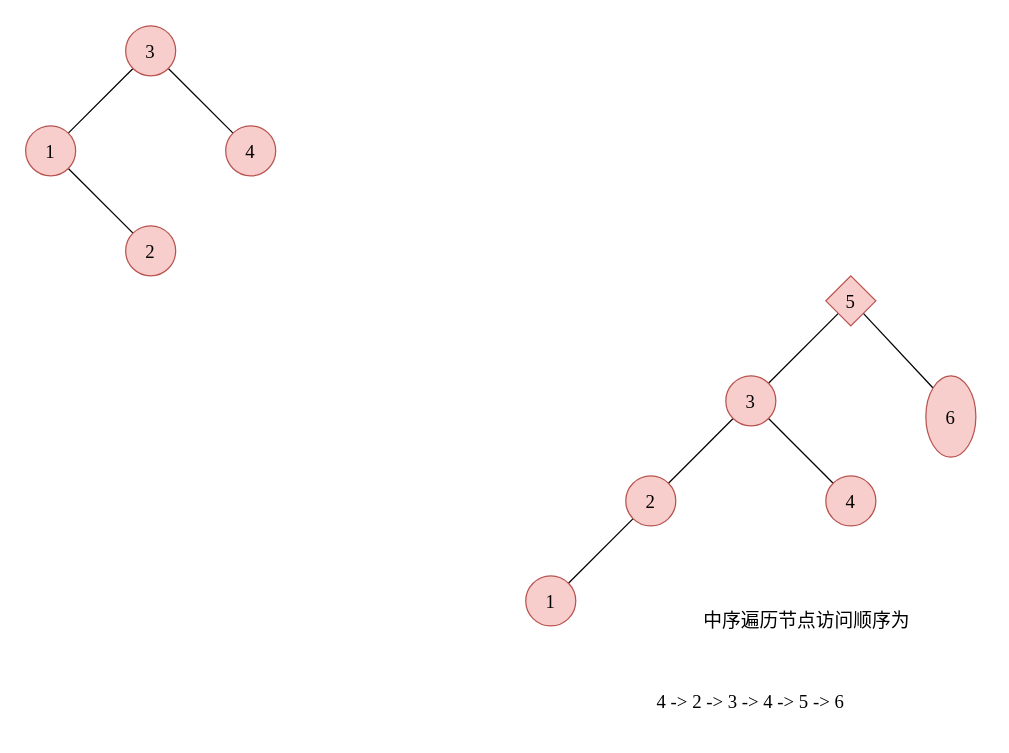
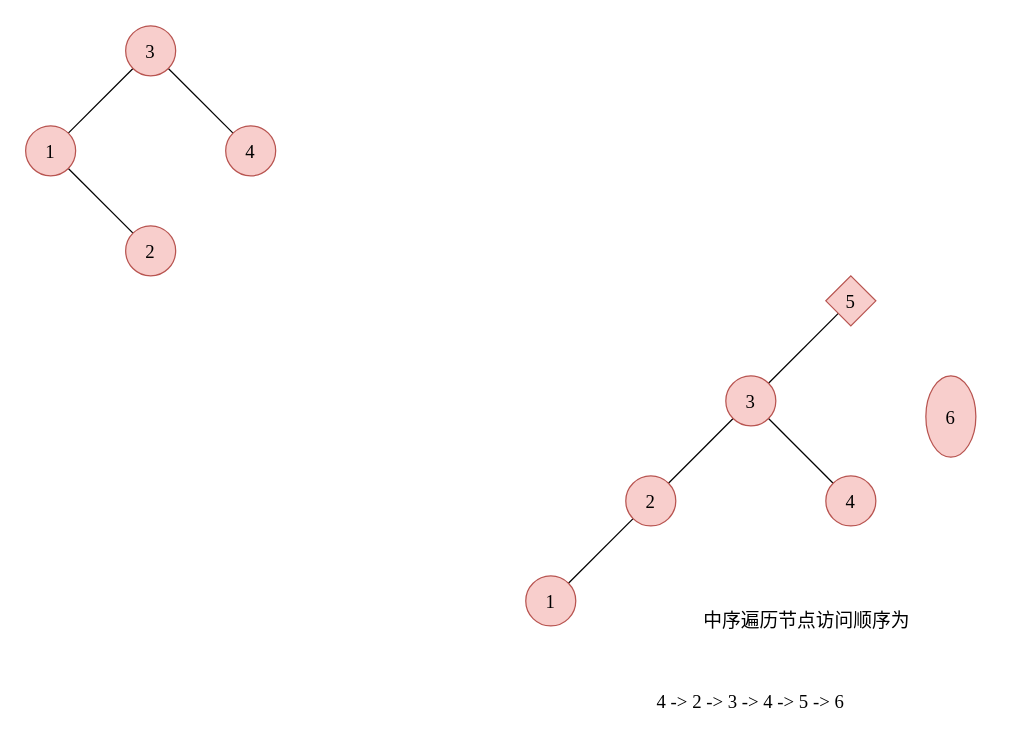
edge "5" -- "6": removed
